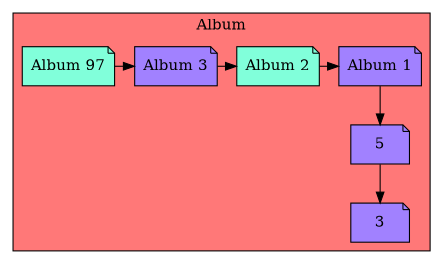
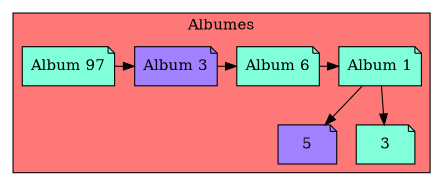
cluster " Album ": label " Album " -> " Albumes "
node "Album 2": label "Album 2" -> "Album 6"
node "Album 1": fillcolor #a181ff -> #81ffda
edge "5" -> "3": now "Album 1" -> "3"
node "3": fillcolor #a181ff -> #81ffda
